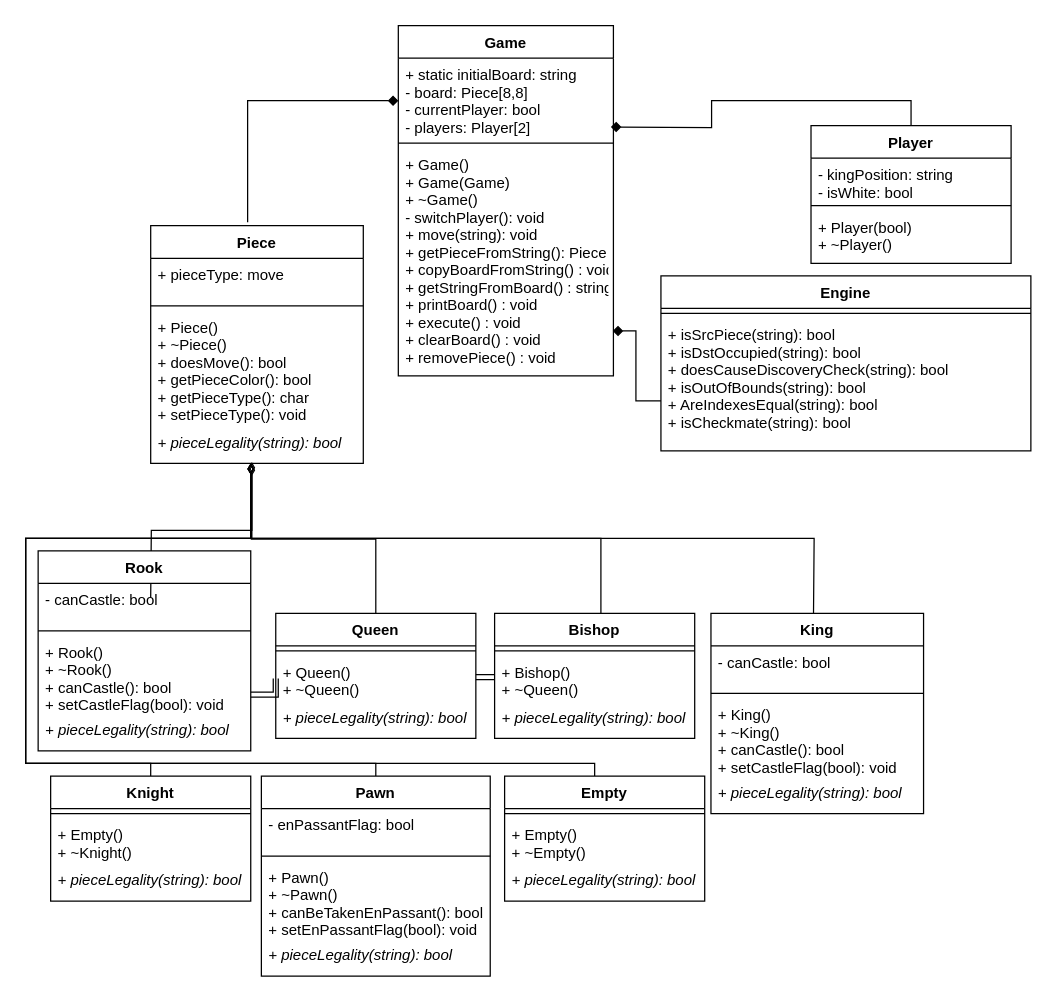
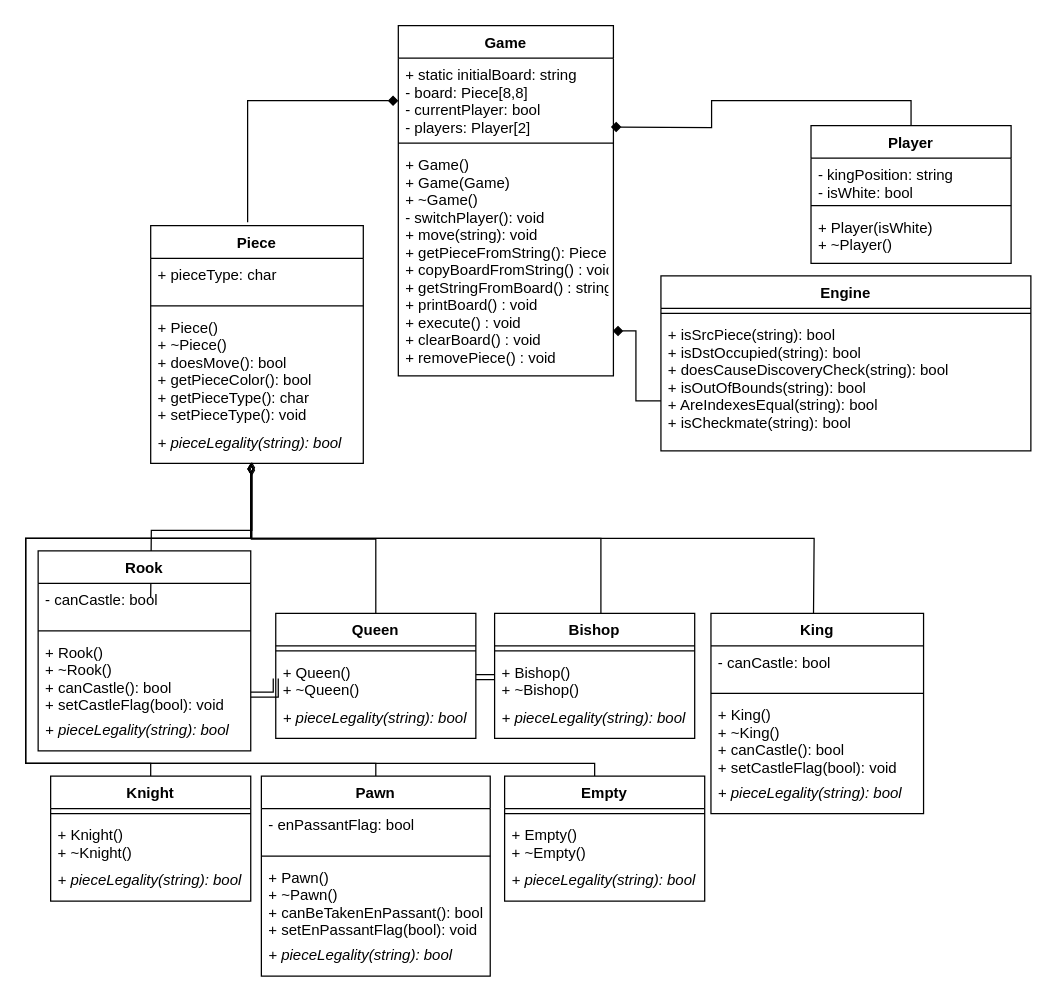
node "+ Player(bool) + ~Player()": label "+ Player(bool) + ~Player()" -> "+ Player(isWhite) + ~Player()"
node "+ pieceType: move": label "+ pieceType: move" -> "+ pieceType: char"
node "+ Bishop() + ~Queen()": label "+ Bishop() + ~Queen()" -> "+ Bishop() + ~Bishop()"
node "+ Empty() + ~Knight()": label "+ Empty() + ~Knight()" -> "+ Knight() + ~Knight()"
